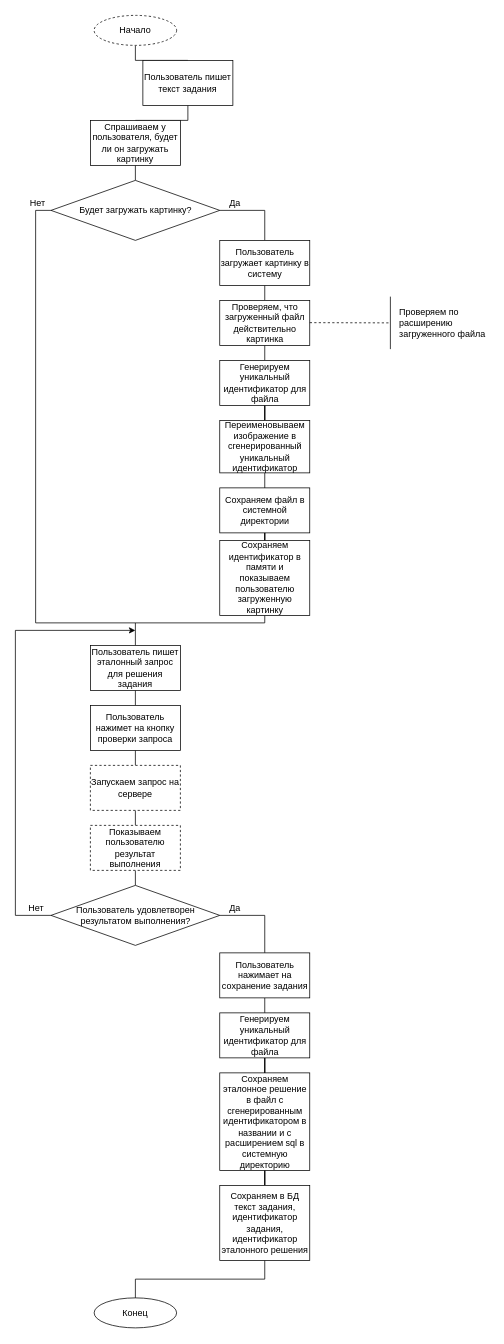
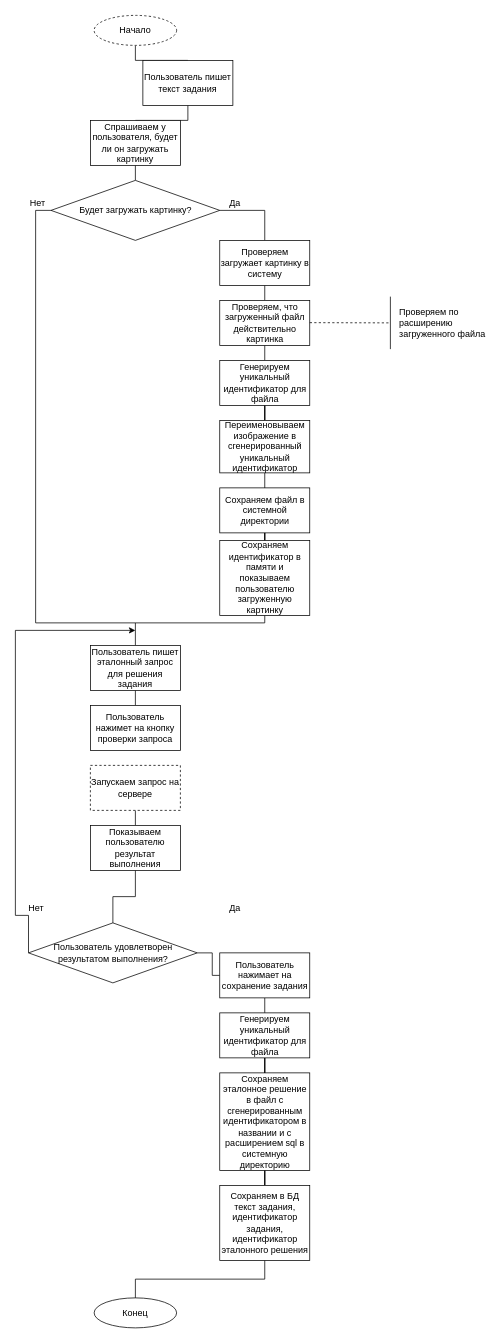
node "Пользователь загружает картинку в систему": label "Пользователь загружает картинку в систему" -> "Проверяем загружает картинку в систему"
edge "Пользователь нажимет на кнопку проверки запроса" -- "Запускаем запрос на сервере": removed
node "Показываем пользователю результат выполнения": style dashed -> solid
node "Пользователь удовлетворен результатом выполнения?": moved (135, 915) -> (113, 953)
